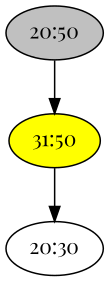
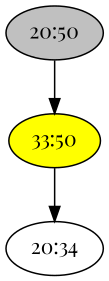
node "31:50": label "31:50" -> "33:50"
node "20:30": label "20:30" -> "20:34"
